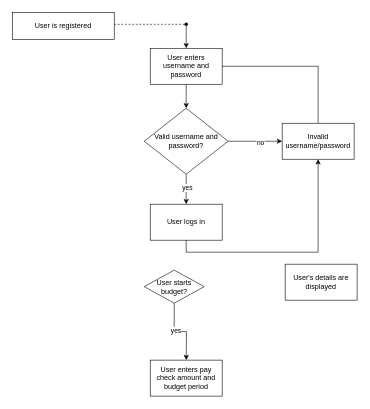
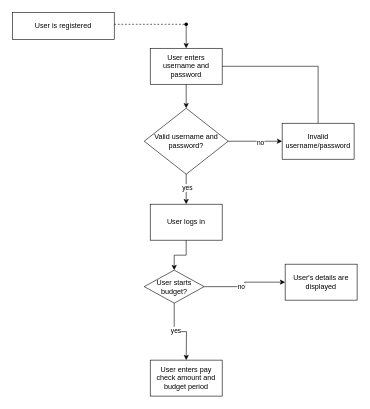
edge "User logs in" -> "Invalid username/password": now "User logs in" -> "User starts budget?"
edge "User starts budget?" -> "User's details are displayed": added, label "no"
